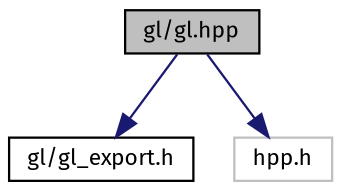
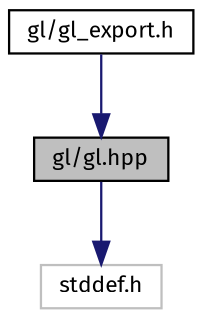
edge "gl/gl.hpp" -> "gl/gl_export.h": reversed
node "hpp.h": label "hpp.h" -> "stddef.h"
